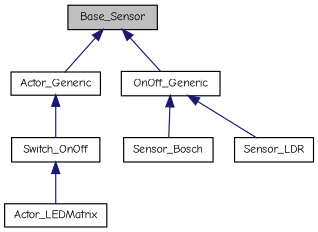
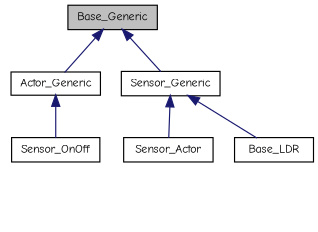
node "Base_Sensor": label "Base_Sensor" -> "Base_Generic"
node "OnOff_Generic": label "OnOff_Generic" -> "Sensor_Generic"
node "Switch_OnOff": label "Switch_OnOff" -> "Sensor_OnOff"
node "Sensor_Bosch": label "Sensor_Bosch" -> "Sensor_Actor"
node "Sensor_LDR": label "Sensor_LDR" -> "Base_LDR"
node "Actor_LEDMatrix": removed
